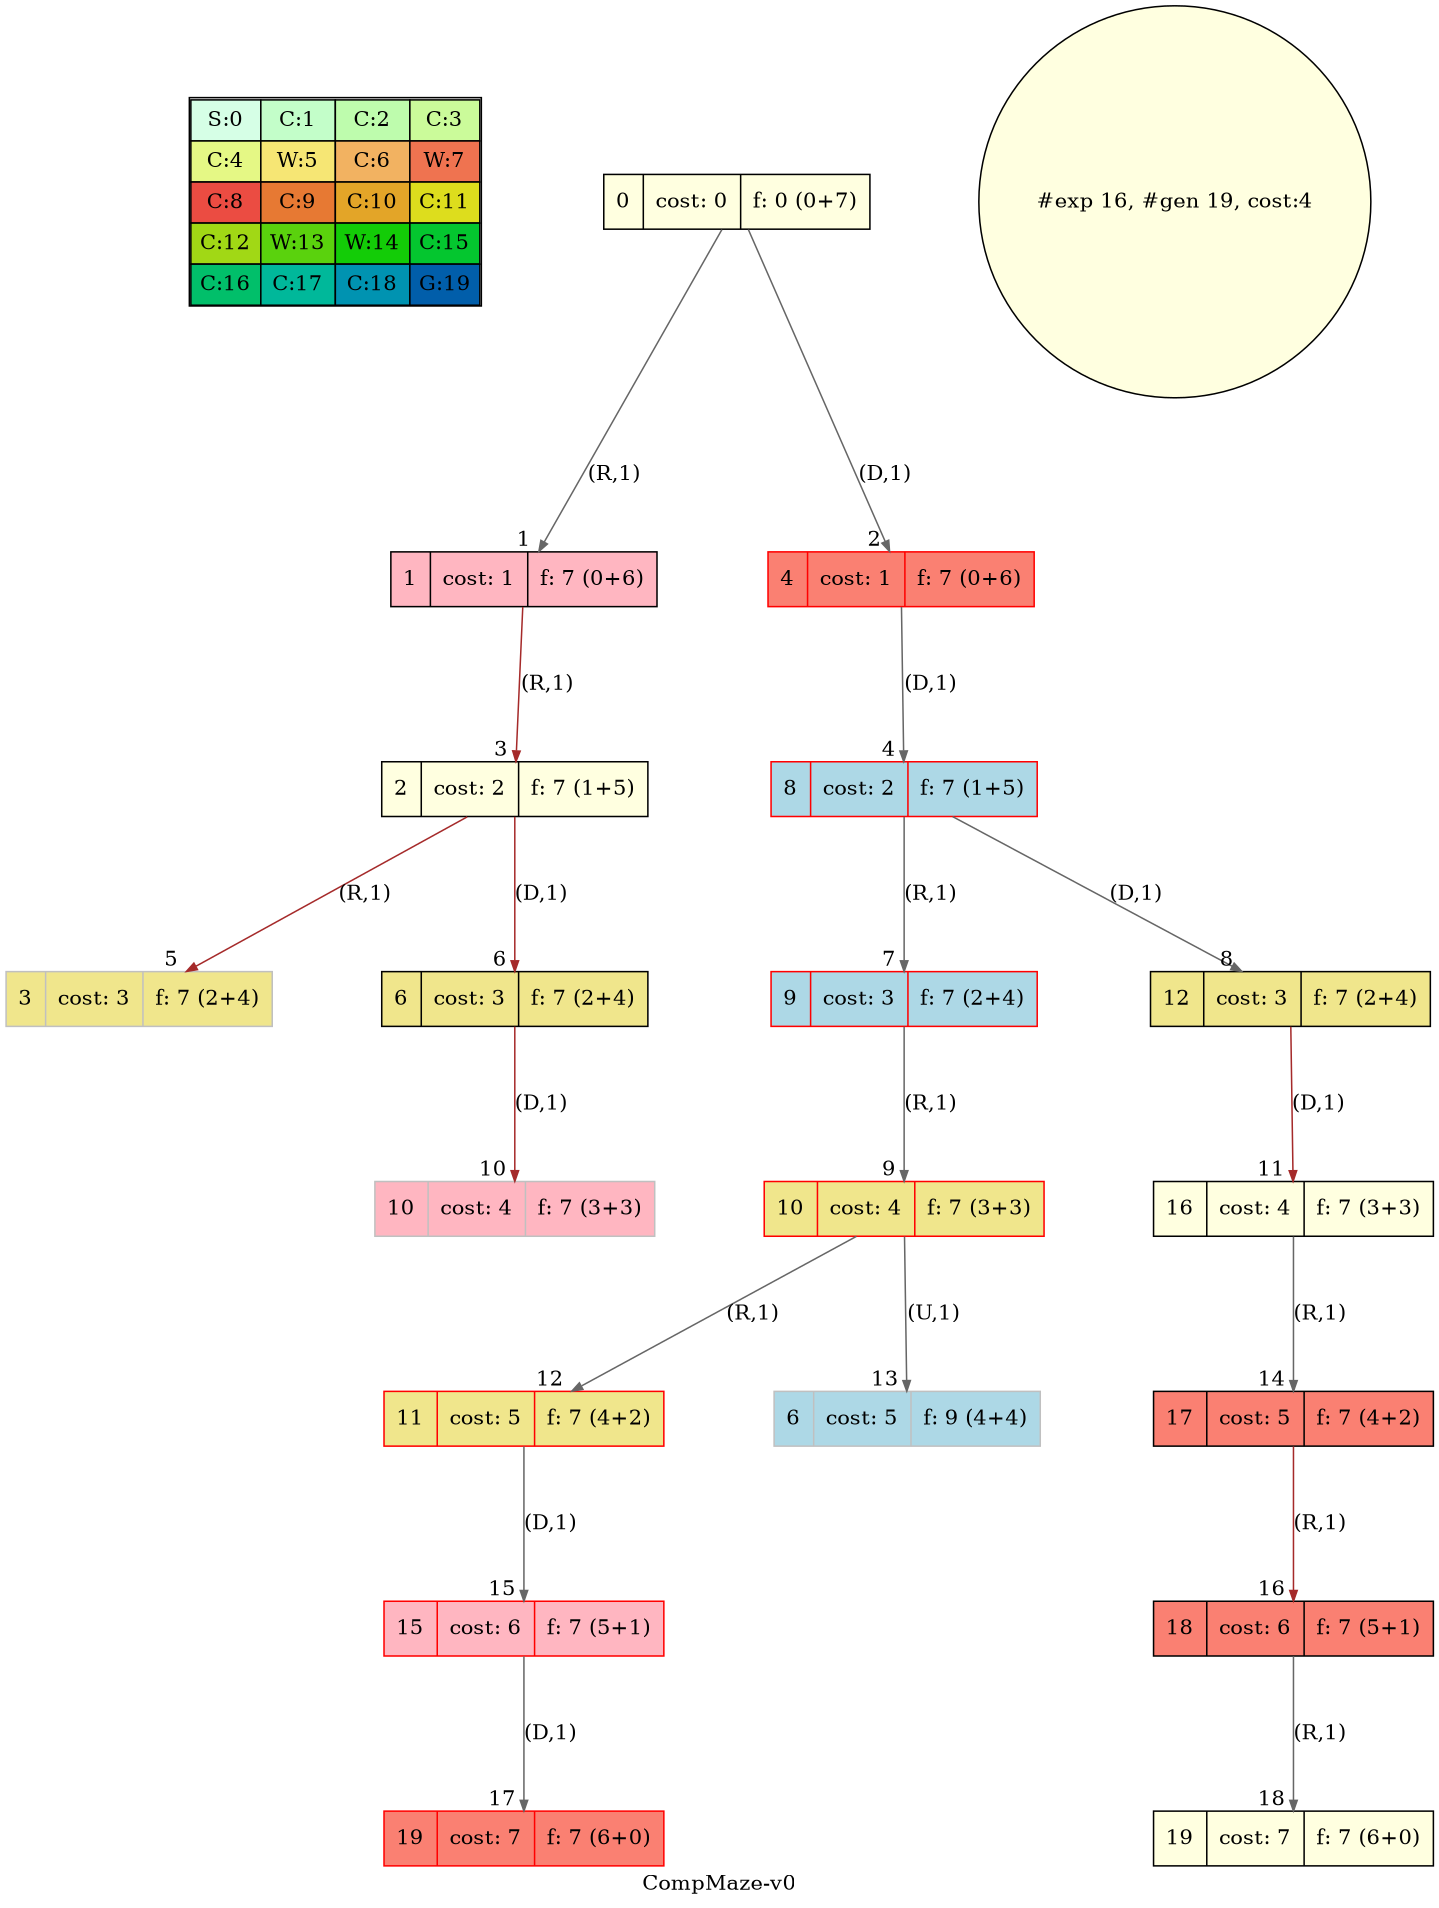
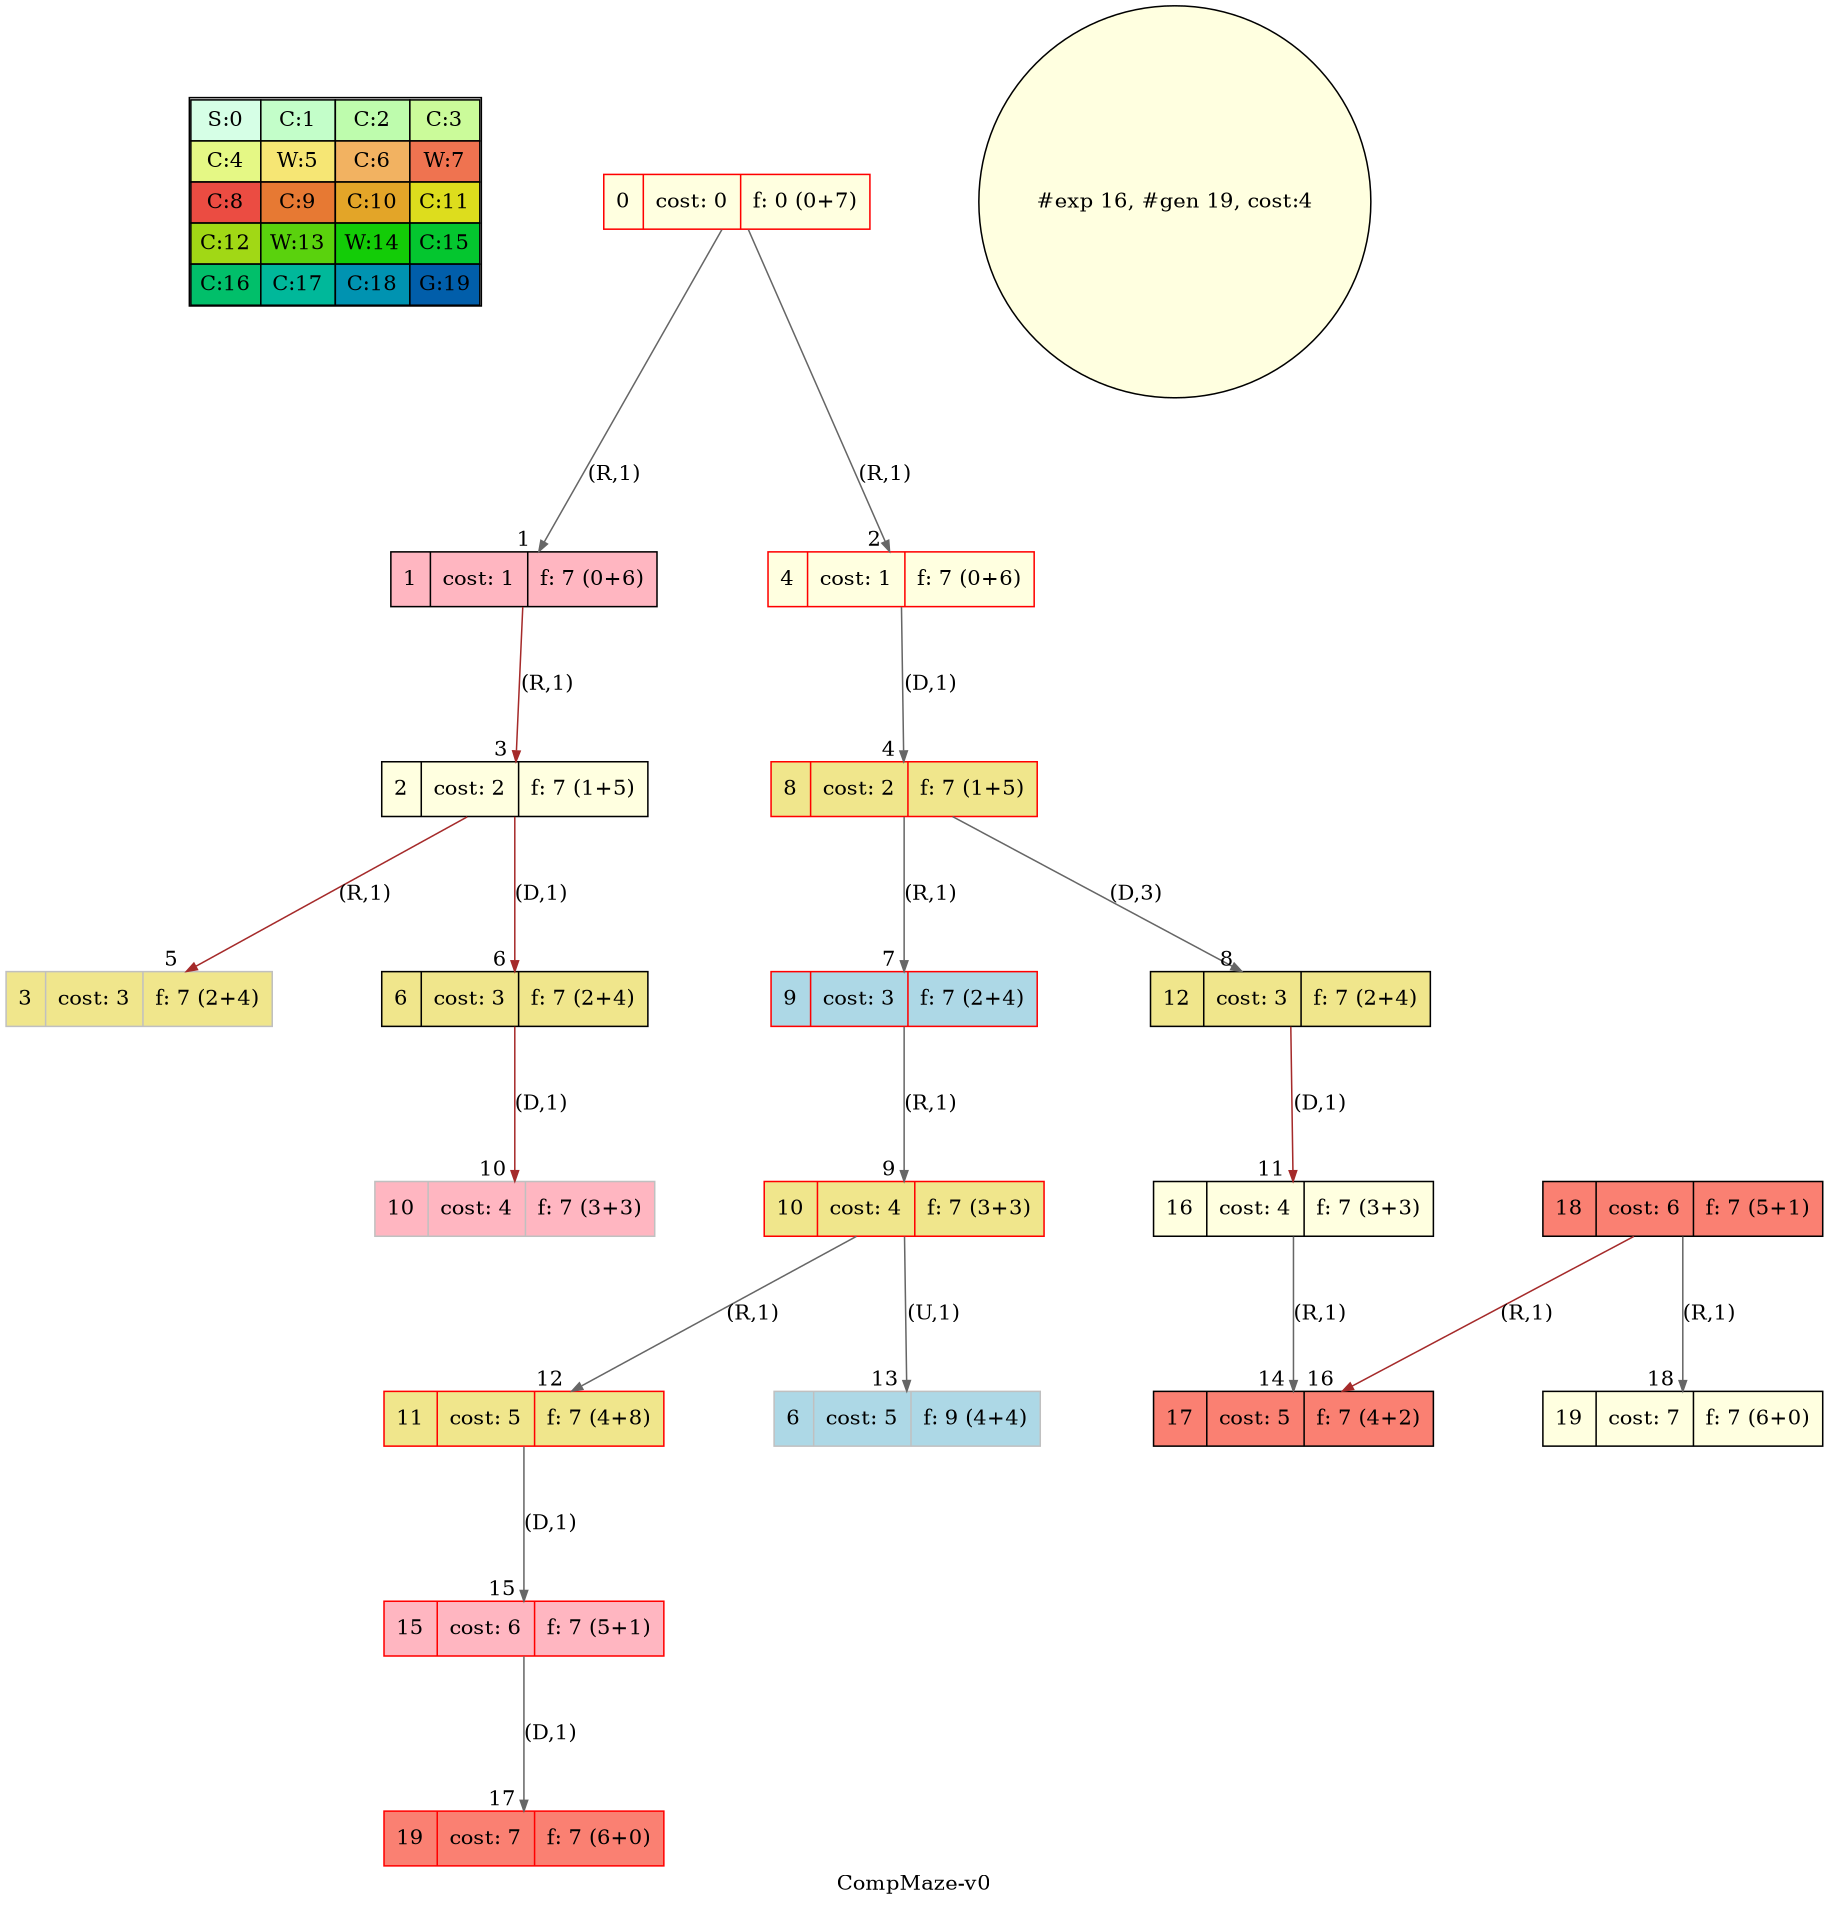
node "0": color black -> red
edge "0" -> "4": label "(D,1)" -> "(R,1)"
node "4": fillcolor salmon -> lightyellow
node "8": fillcolor lightblue -> khaki
edge "8" -> "12": label "(D,1)" -> "(D,3)"
node "11": text "f: 7 (4+2)" -> "f: 7 (4+8)"
edge "17" -> "18": reversed
